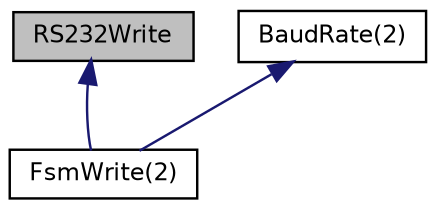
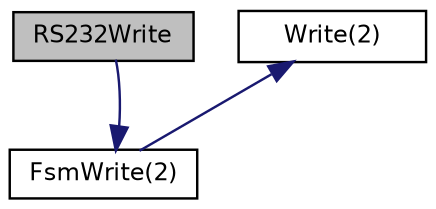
node "BaudRate(2)": label "BaudRate(2)" -> "Write(2)"
edge "FsmWrite(2)" -> "RS232Write": reversed
